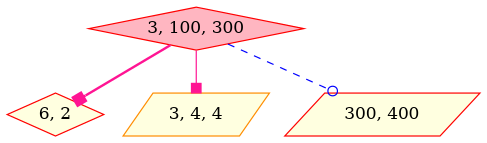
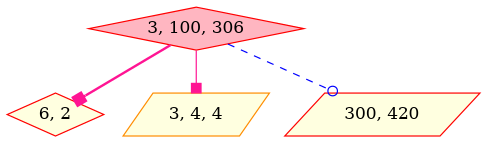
node "3, 100, 300": label "3, 100, 300" -> "3, 100, 306"
node "300, 400": label "300, 400" -> "300, 420"
